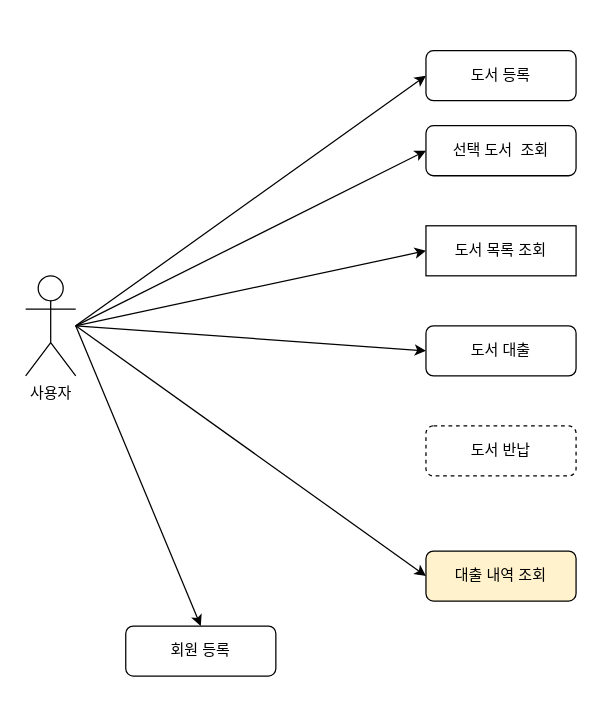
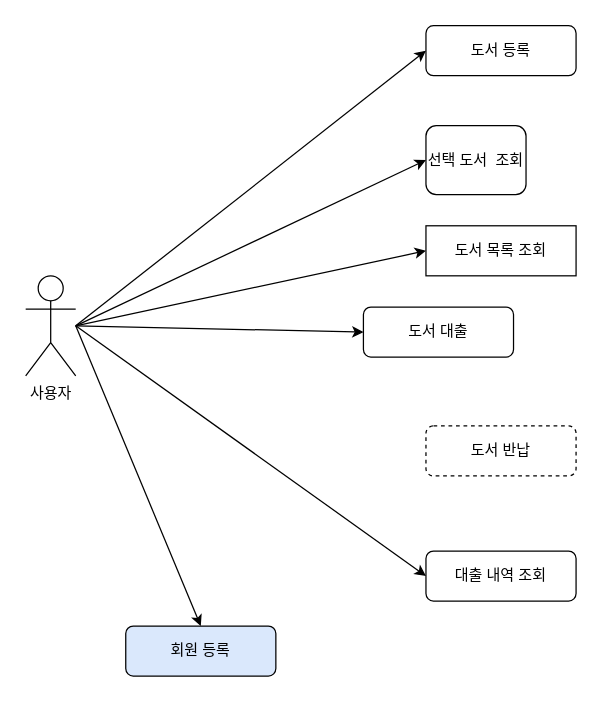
node "도서 등록": moved (501, 76) -> (501, 51)
node "선택 도서 조회": size 150x50 -> 100x69
node "도서 대출": moved (501, 351) -> (438, 332)
node "대출 내역 조회": fillcolor #fff2cc -> #ffffff
node "회원 등록": fillcolor #ffffff -> #dae8fc
